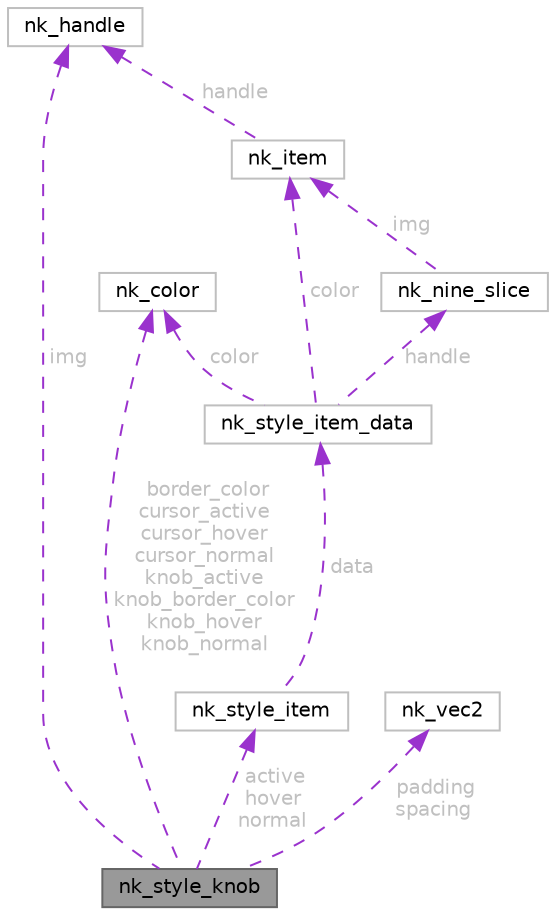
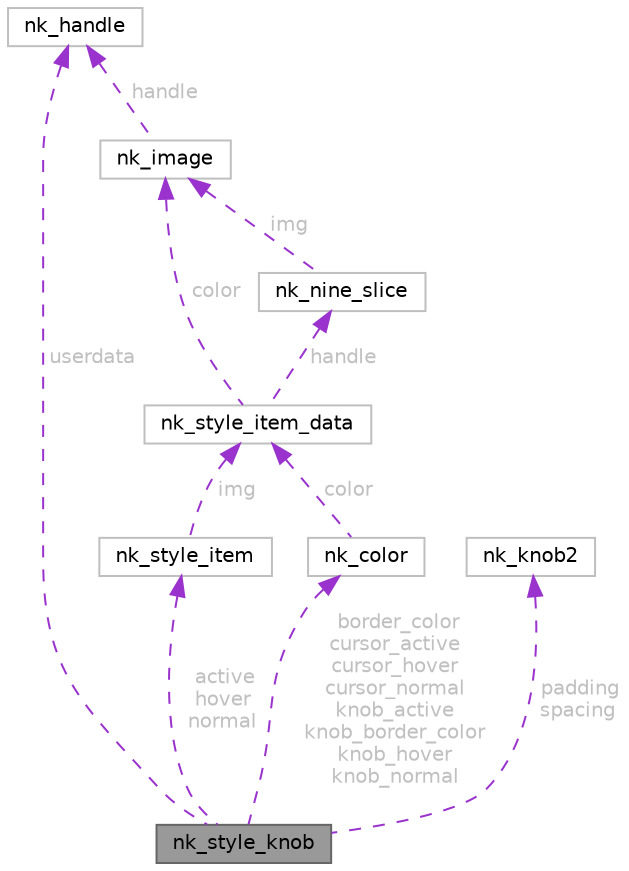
node "nk_item": label "nk_item" -> "nk_image"
edge "nk_style_knob" -> "nk_handle": label " img" -> " userdata"
edge "nk_style_item_data" -> "nk_color": reversed
edge "nk_style_item" -> "nk_style_item_data": label " data" -> " img"
node "nk_vec2": label "nk_vec2" -> "nk_knob2"
